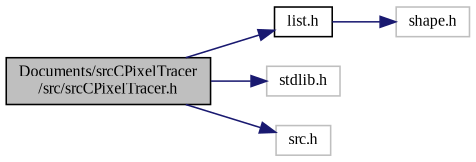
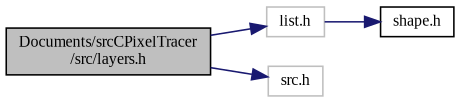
node "list.h": color black -> grey75
node "shape.h": color grey75 -> black
node "Documents/srcCPixelTracer /src/srcCPixelTracer.h": label "Documents/srcCPixelTracer /src/srcCPixelTracer.h" -> "Documents/srcCPixelTracer /src/layers.h"
node "stdlib.h": removed
